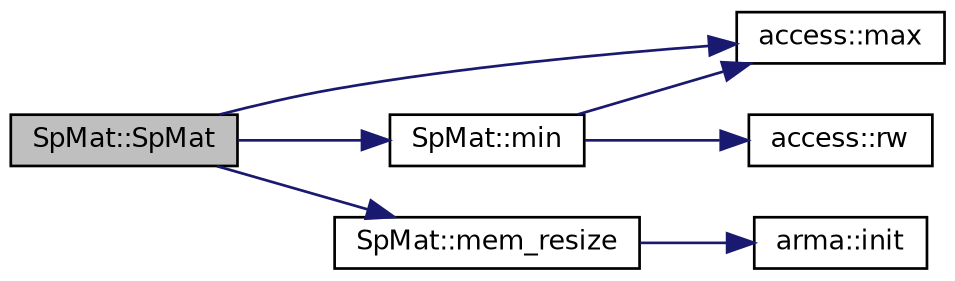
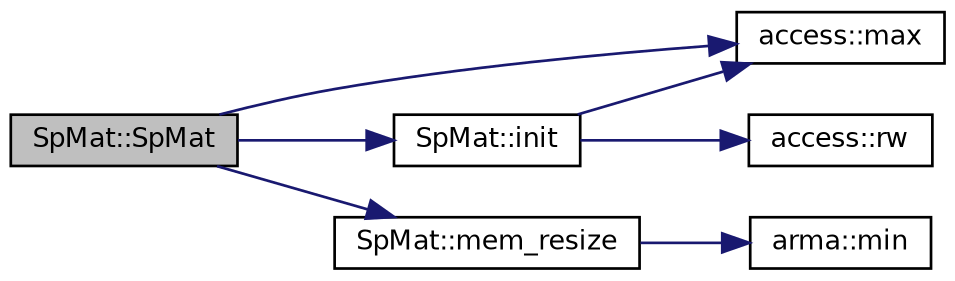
node "SpMat::min": label "SpMat::min" -> "SpMat::init"
node "arma::init": label "arma::init" -> "arma::min"
